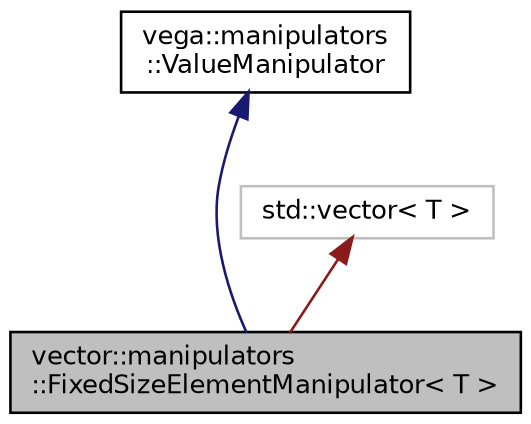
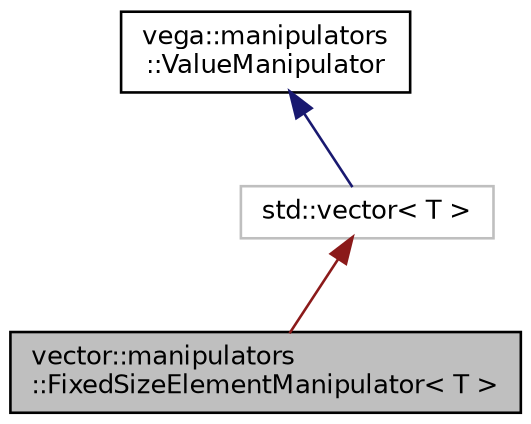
edge "vector::manipulators ::FixedSizeElementManipulator< T >" -> "vega::manipulators ::ValueManipulator": now "std::vector< T >" -> "vega::manipulators ::ValueManipulator"
